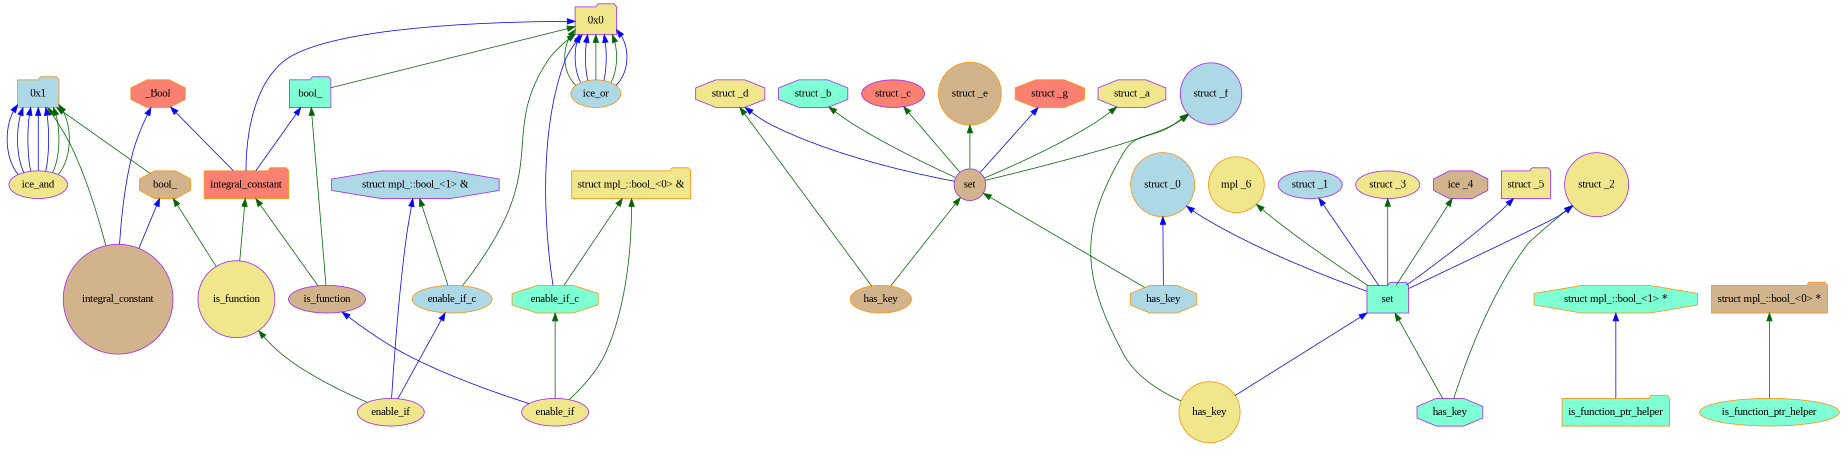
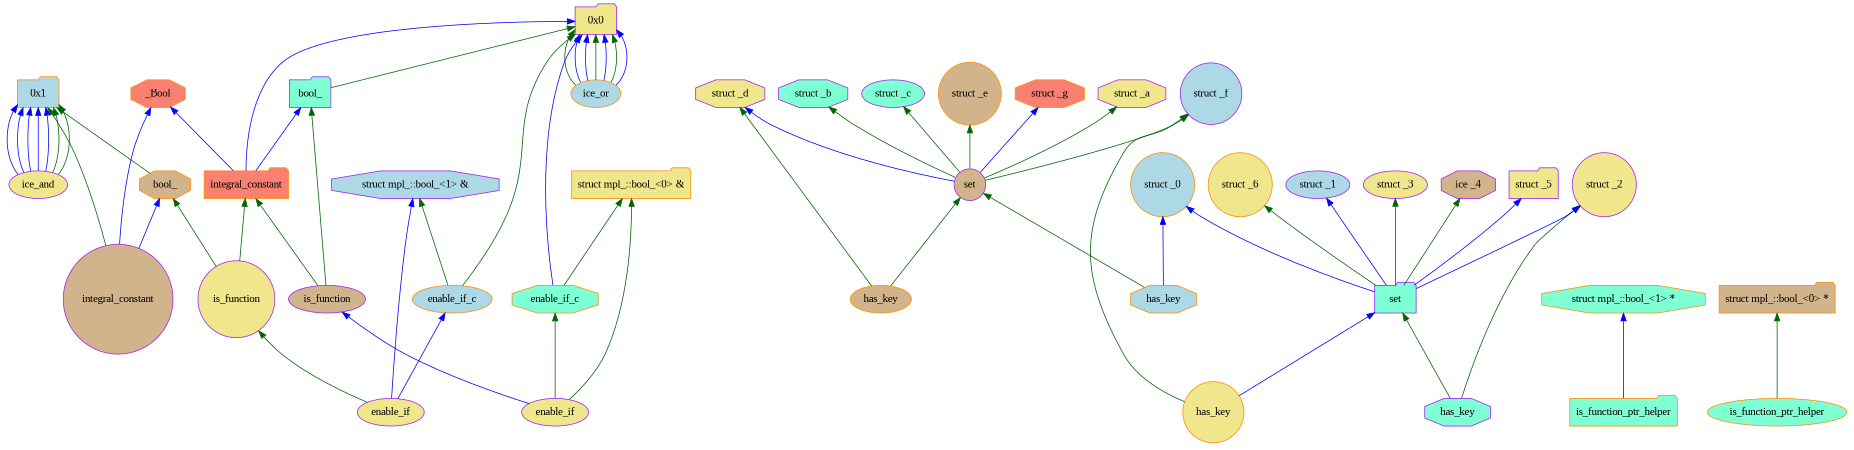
node "struct _c": fillcolor salmon -> aquamarine
node "mpl _6": label "mpl _6" -> "struct _6"
